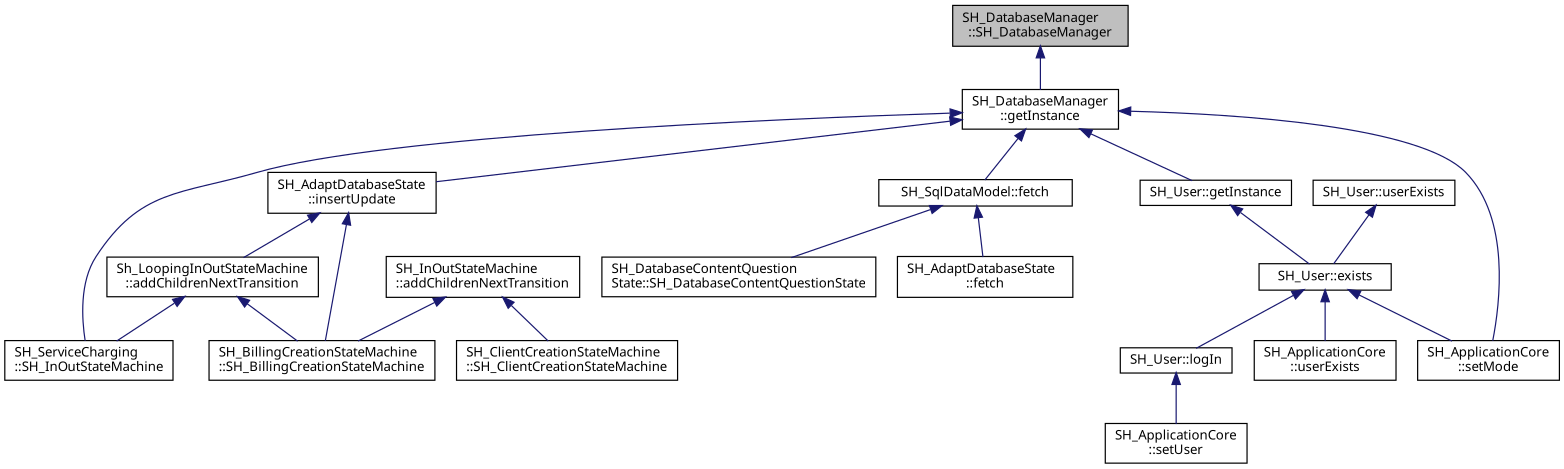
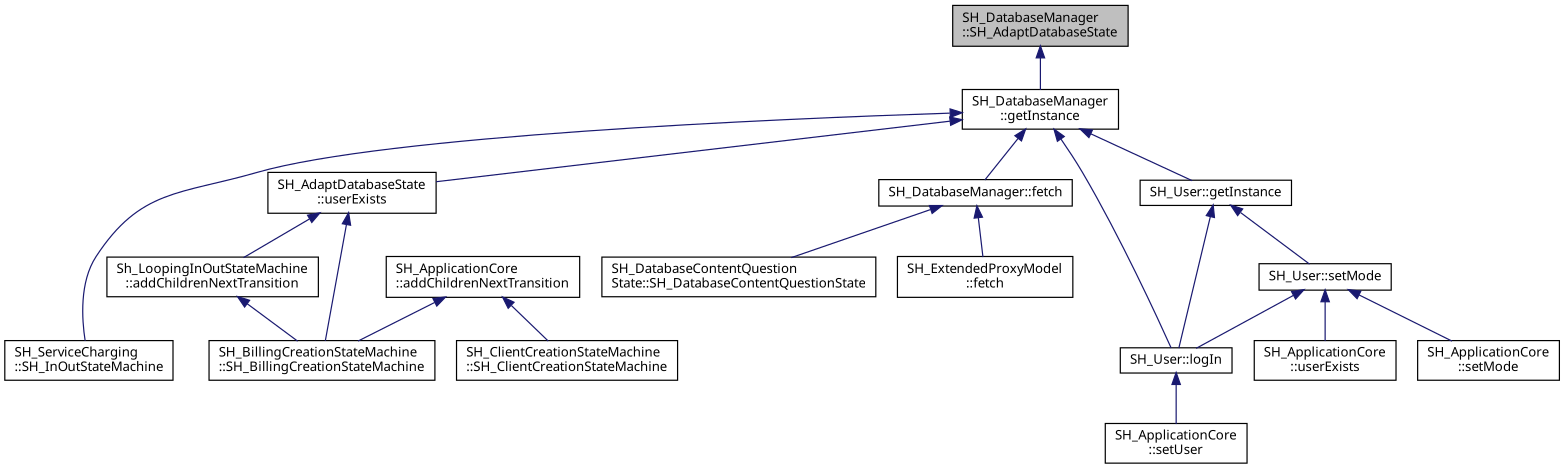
node "SH_DatabaseManager ::SH_DatabaseManager": label "SH_DatabaseManager ::SH_DatabaseManager" -> "SH_DatabaseManager ::SH_AdaptDatabaseState"
edge "SH_ApplicationCore ::setMode" -> "SH_DatabaseManager ::getInstance": now "SH_User::logIn" -> "SH_DatabaseManager ::getInstance"
node "SH_AdaptDatabaseState ::insertUpdate": label "SH_AdaptDatabaseState ::insertUpdate" -> "SH_AdaptDatabaseState ::userExists"
node "SH_SqlDataModel::fetch": label "SH_SqlDataModel::fetch" -> "SH_DatabaseManager::fetch"
node "SH_User::userExists": removed
node "SH_InOutStateMachine ::addChildrenNextTransition": label "SH_InOutStateMachine ::addChildrenNextTransition" -> "SH_ApplicationCore ::addChildrenNextTransition"
node "SH_AdaptDatabaseState ::fetch": label "SH_AdaptDatabaseState ::fetch" -> "SH_ExtendedProxyModel ::fetch"
node "SH_User::exists": label "SH_User::exists" -> "SH_User::setMode"
edge "SH_User::logIn" -> "SH_User::getInstance": added
edge "SH_ServiceCharging ::SH_InOutStateMachine" -> "Sh_LoopingInOutStateMachine ::addChildrenNextTransition": removed
